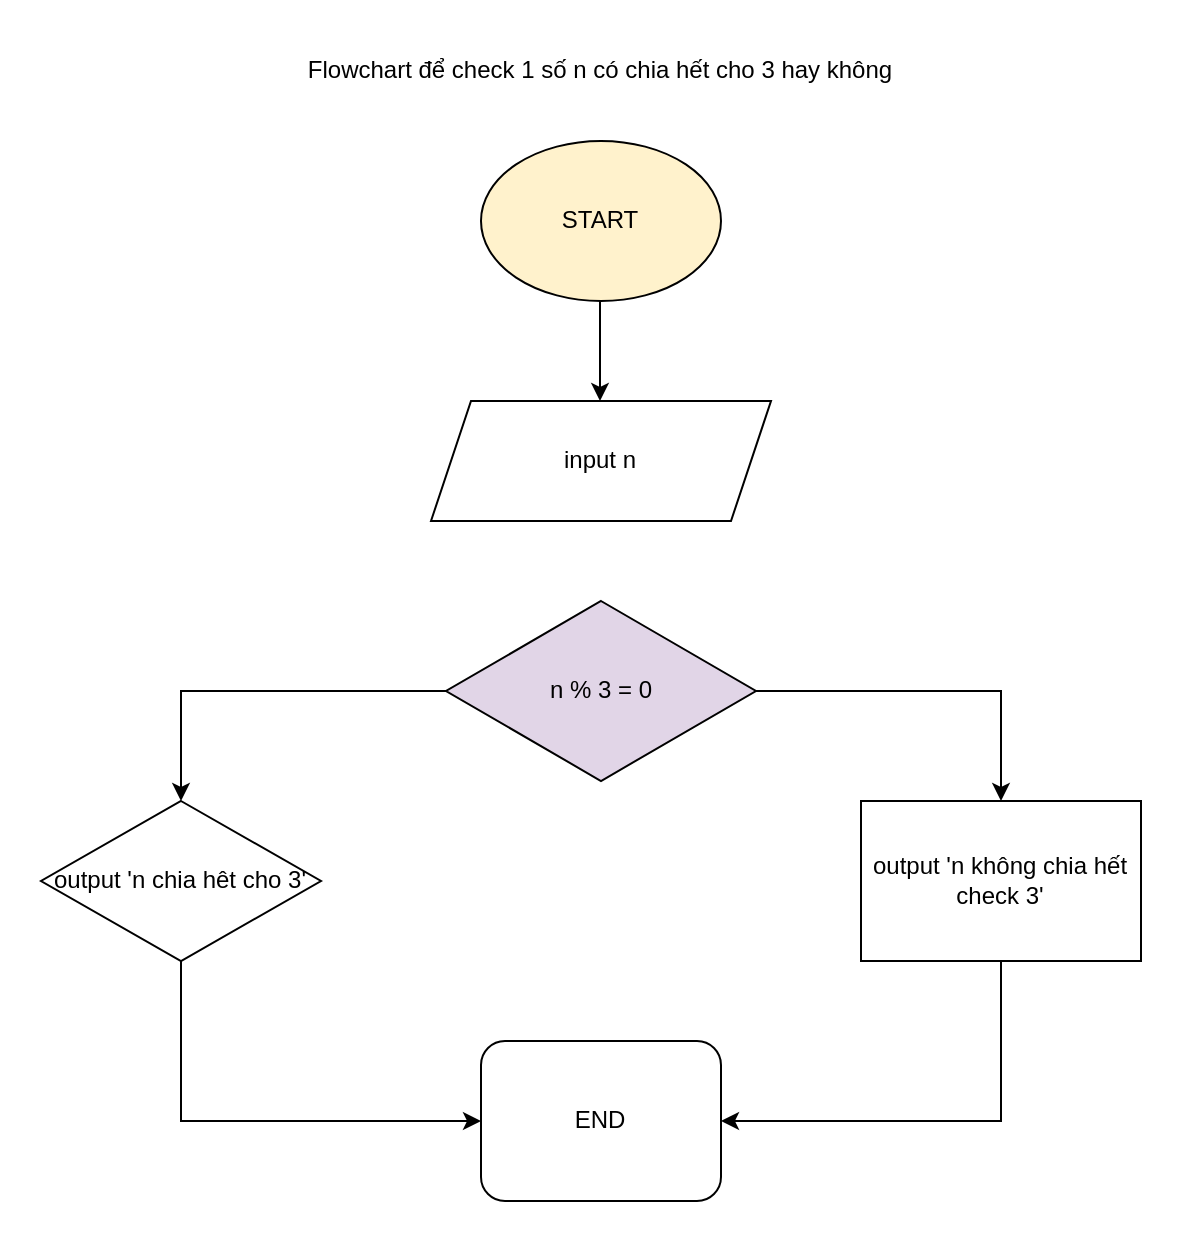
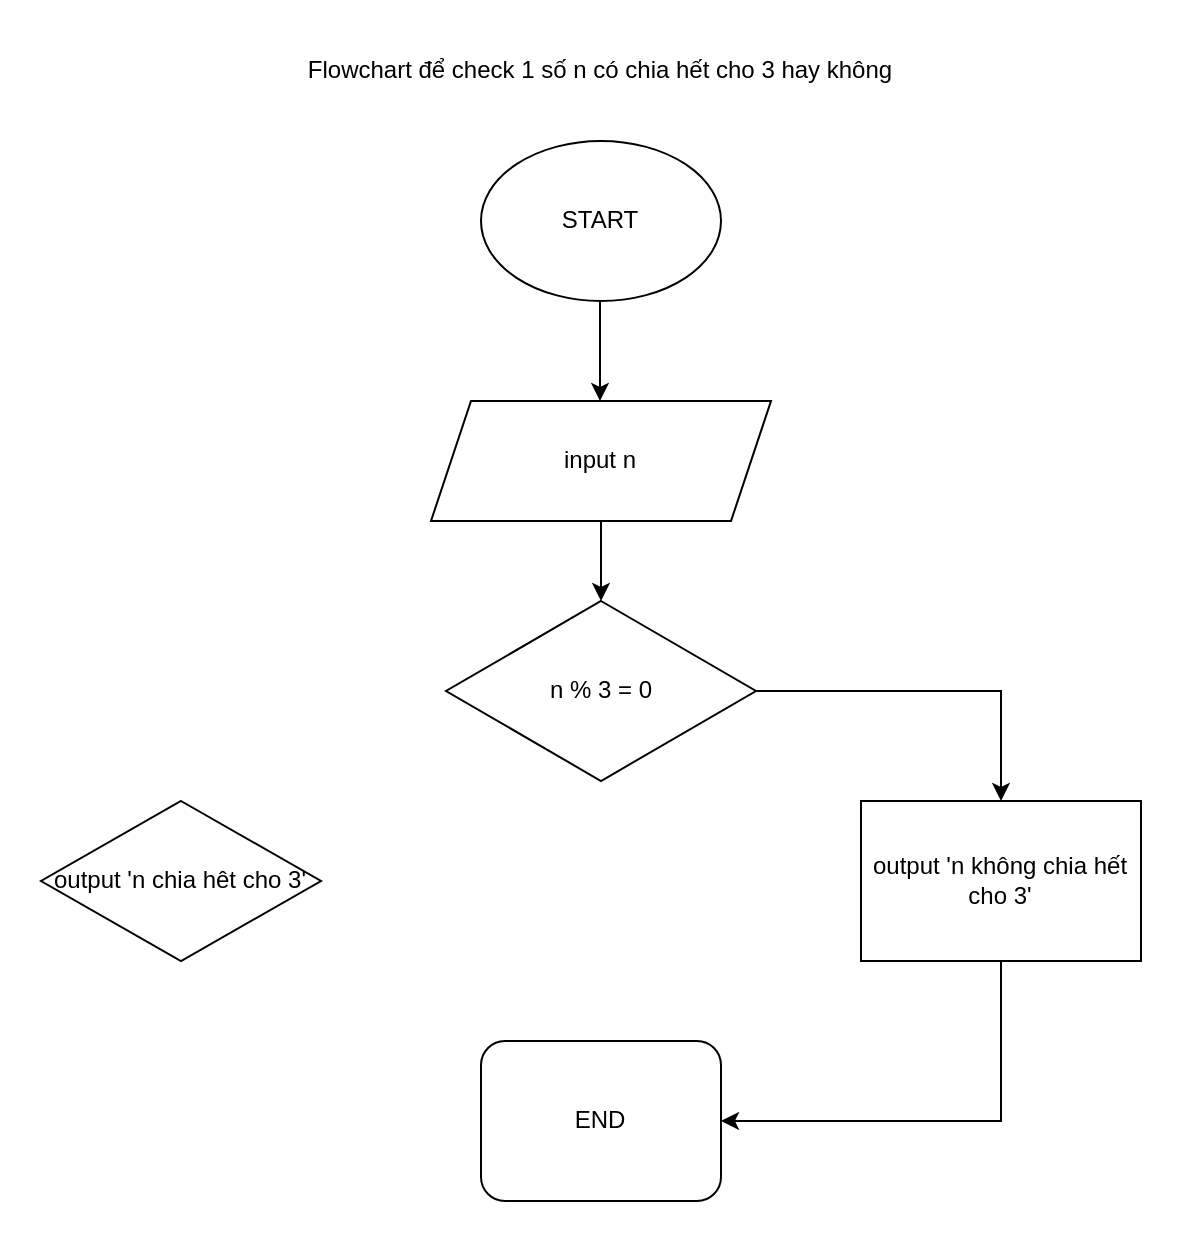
node "START": fillcolor #fff2cc -> #ffffff
edge "input n" -> "n % 3 = 0": added
edge "n % 3 = 0" -> "output 'n chia hêt cho 3'": removed
node "n % 3 = 0": fillcolor #e1d5e7 -> #ffffff
node "output 'n không chia hết check 3'": label "output 'n không chia hết check 3'" -> "output 'n không chia hết cho 3'"
edge "output 'n chia hêt cho 3'" -> "END": removed
